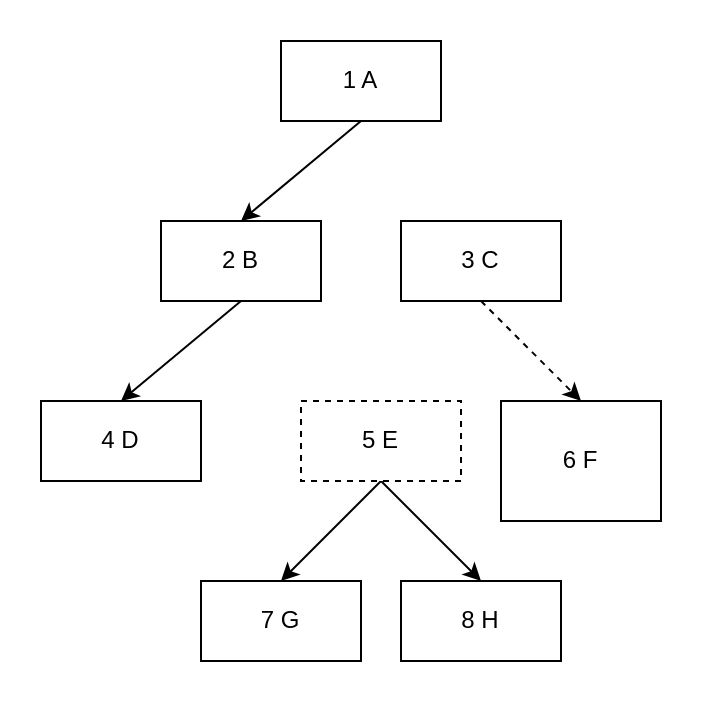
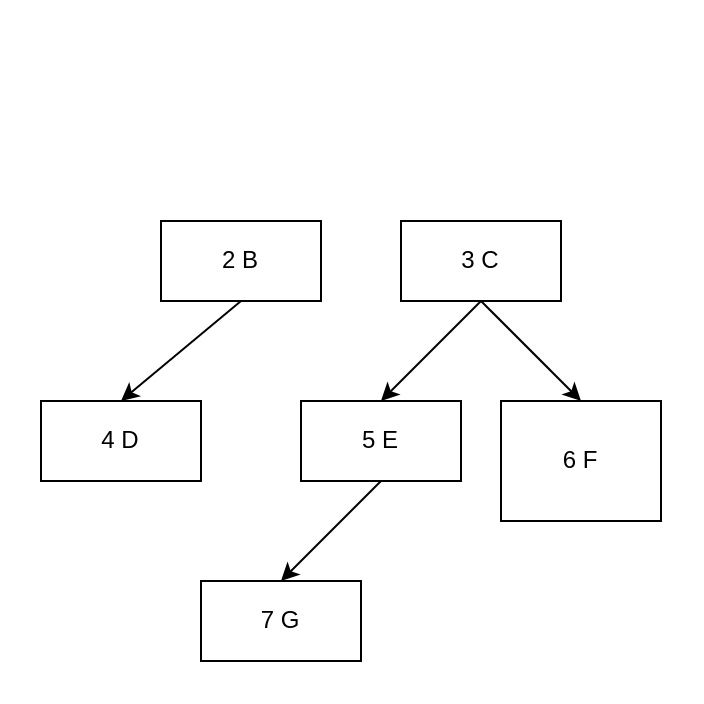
node "1 A": removed
edge "1 A" -> "2 B": removed
edge "3 C" -> "5 E": added
edge "3 C" -> "6 F": style dashed -> solid
node "5 E": style dashed -> solid
edge "5 E" -> "8 H": removed
node "8 H": removed
